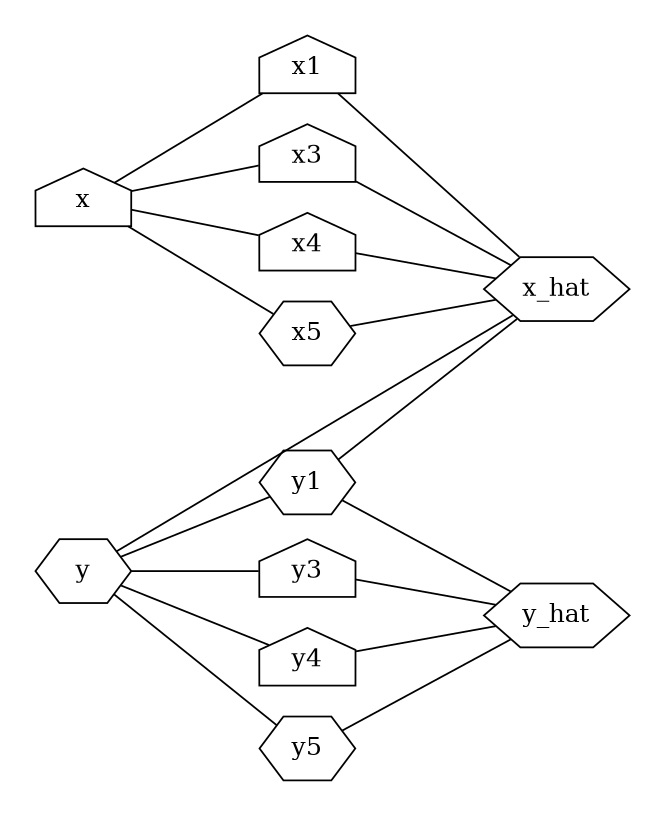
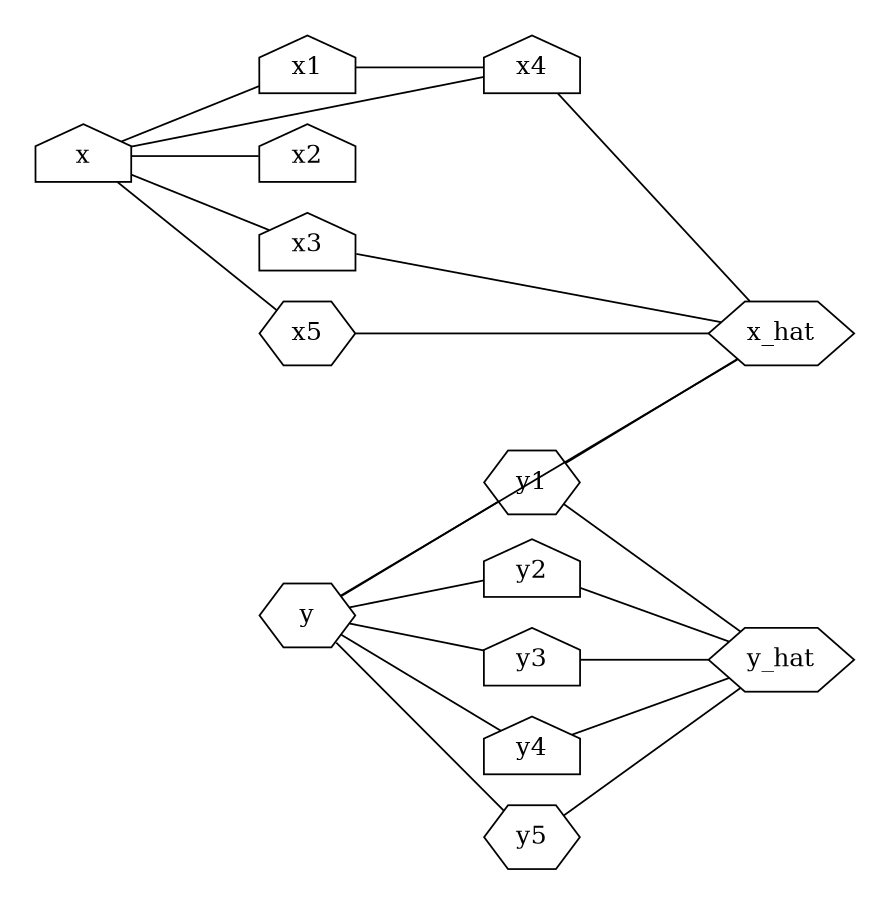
node "x2": added
edge "x1" -- "x_hat": now "x1" -- "x4"
node "y2": added
